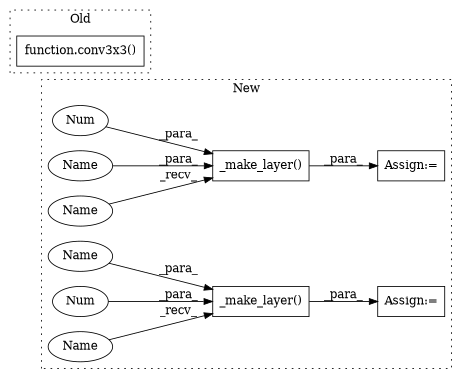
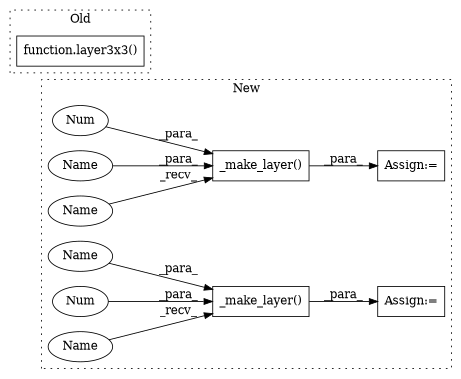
node "function.conv3x3()": label "function.conv3x3()" -> "function.layer3x3()"
